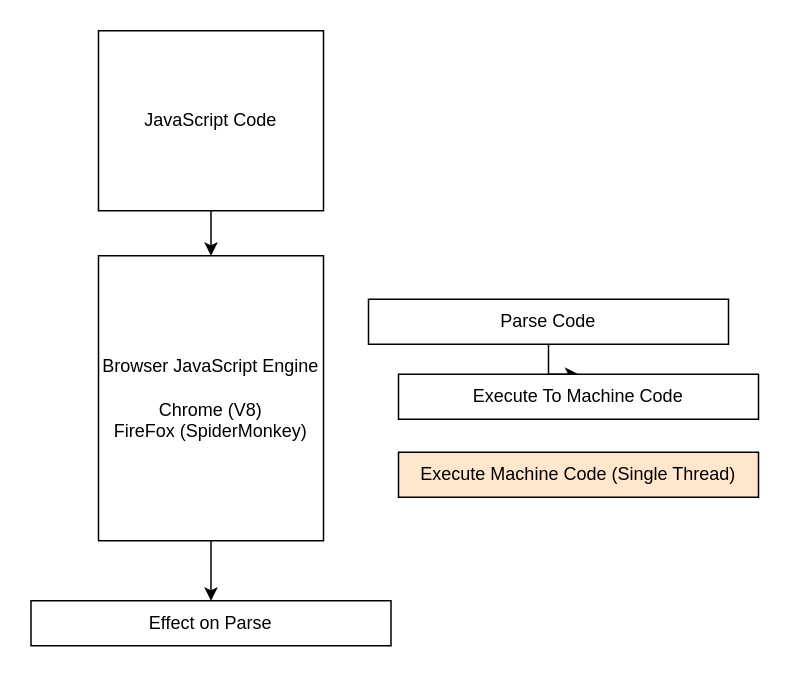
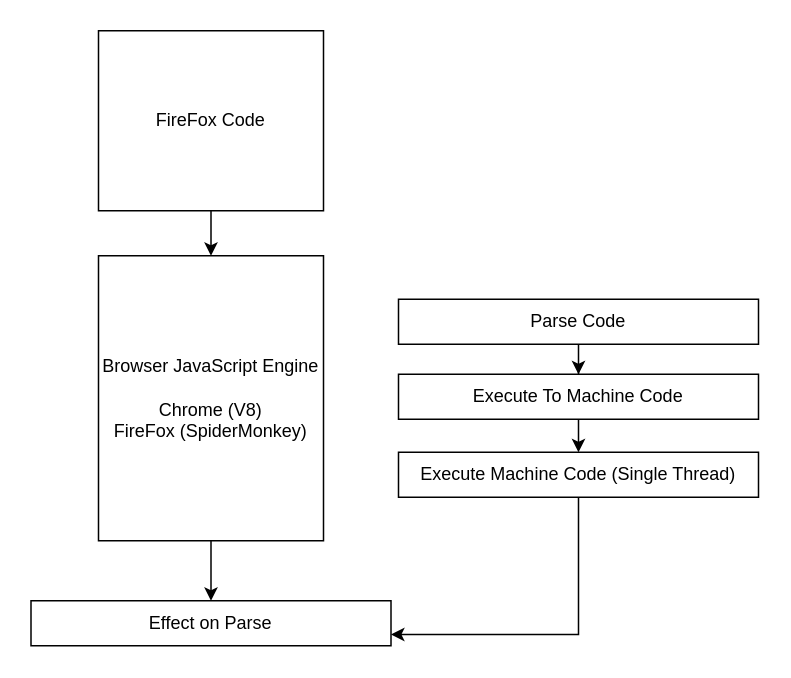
node "JavaScript Code": label "JavaScript Code" -> "FireFox Code"
node "Parse Code": moved (548, 322) -> (578, 322)
edge "Execute To Machine Code" -> "Execute Machine Code (Single Thread)": added
node "Execute Machine Code (Single Thread)": fillcolor #ffe6cc -> #ffffff
edge "Execute Machine Code (Single Thread)" -> "Effect on Parse": added
